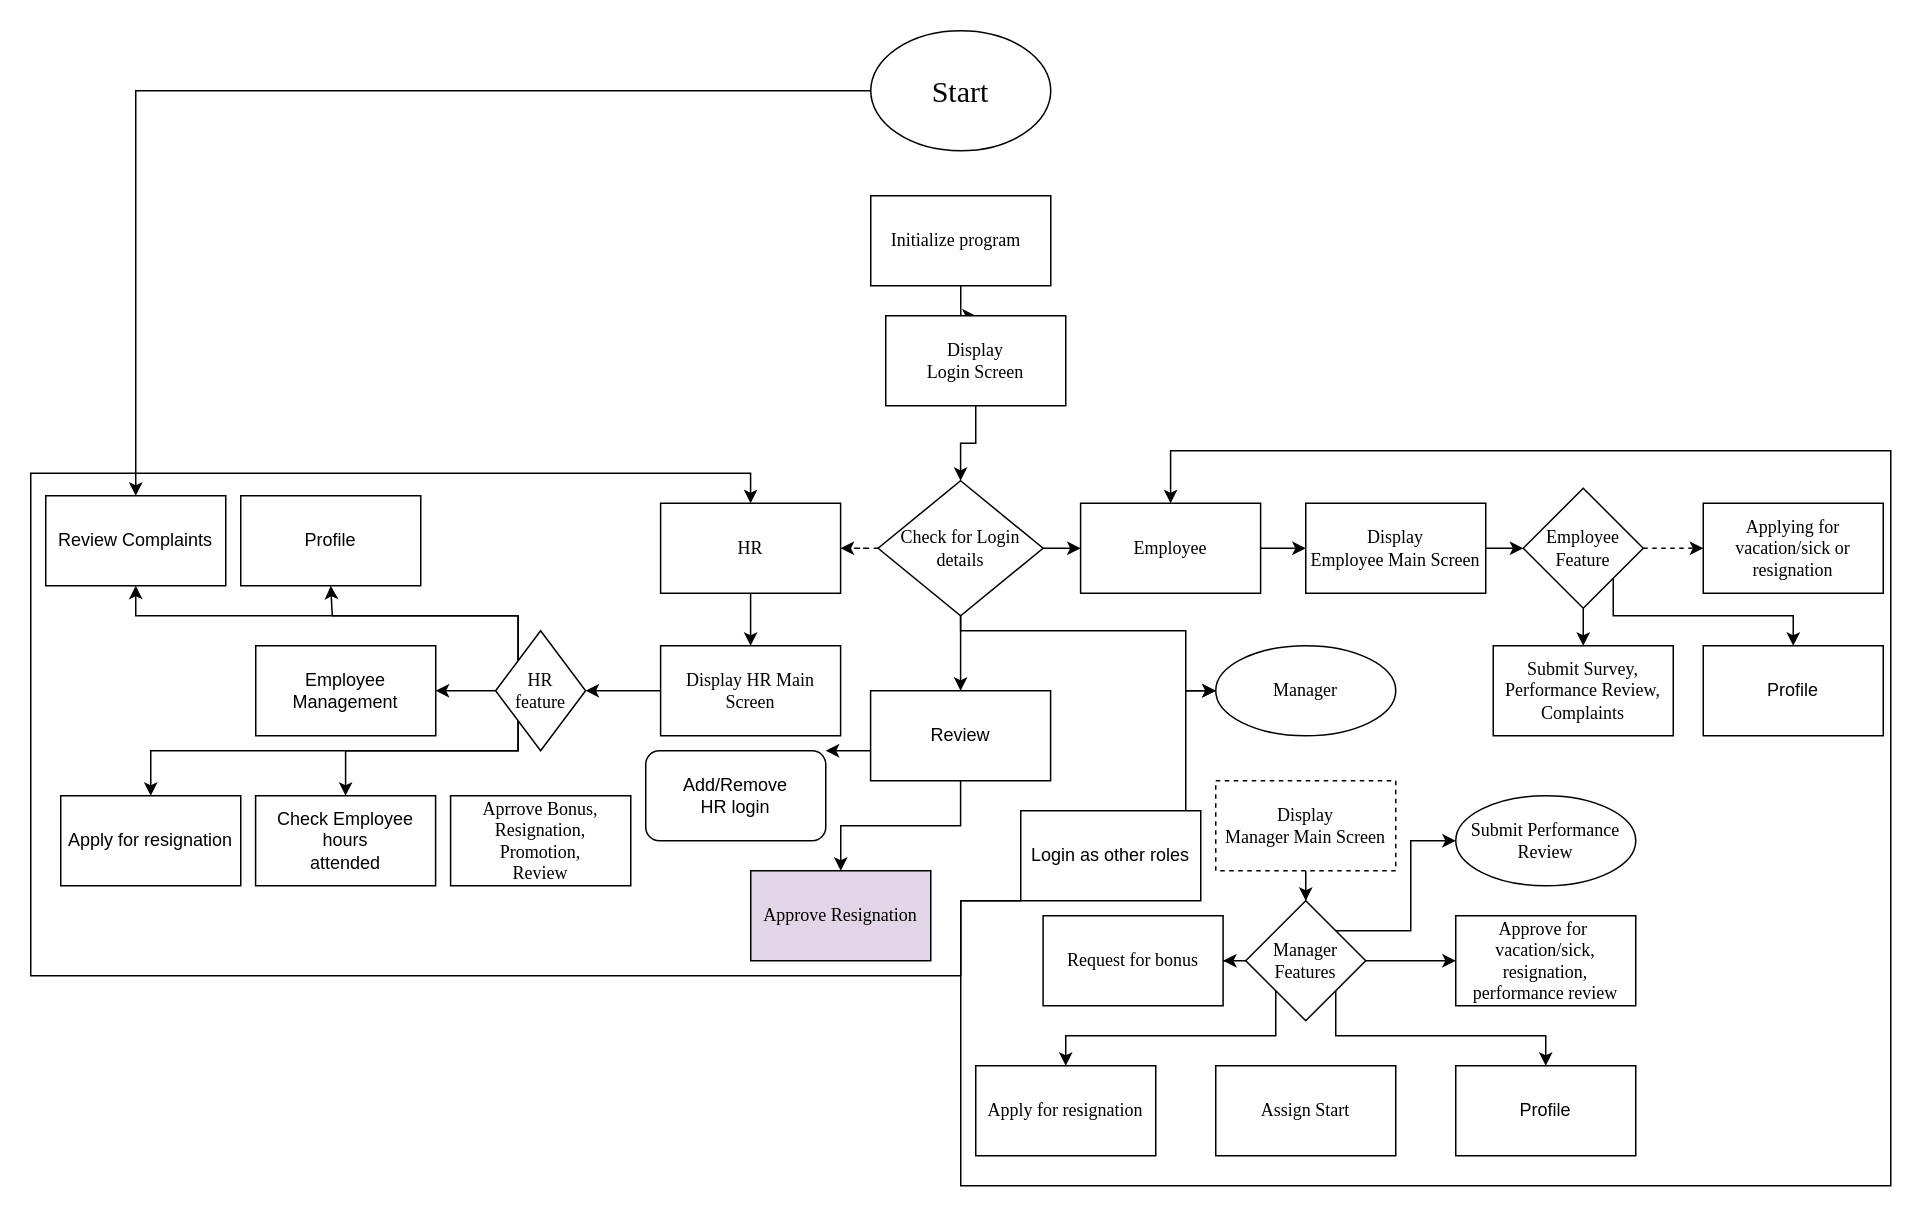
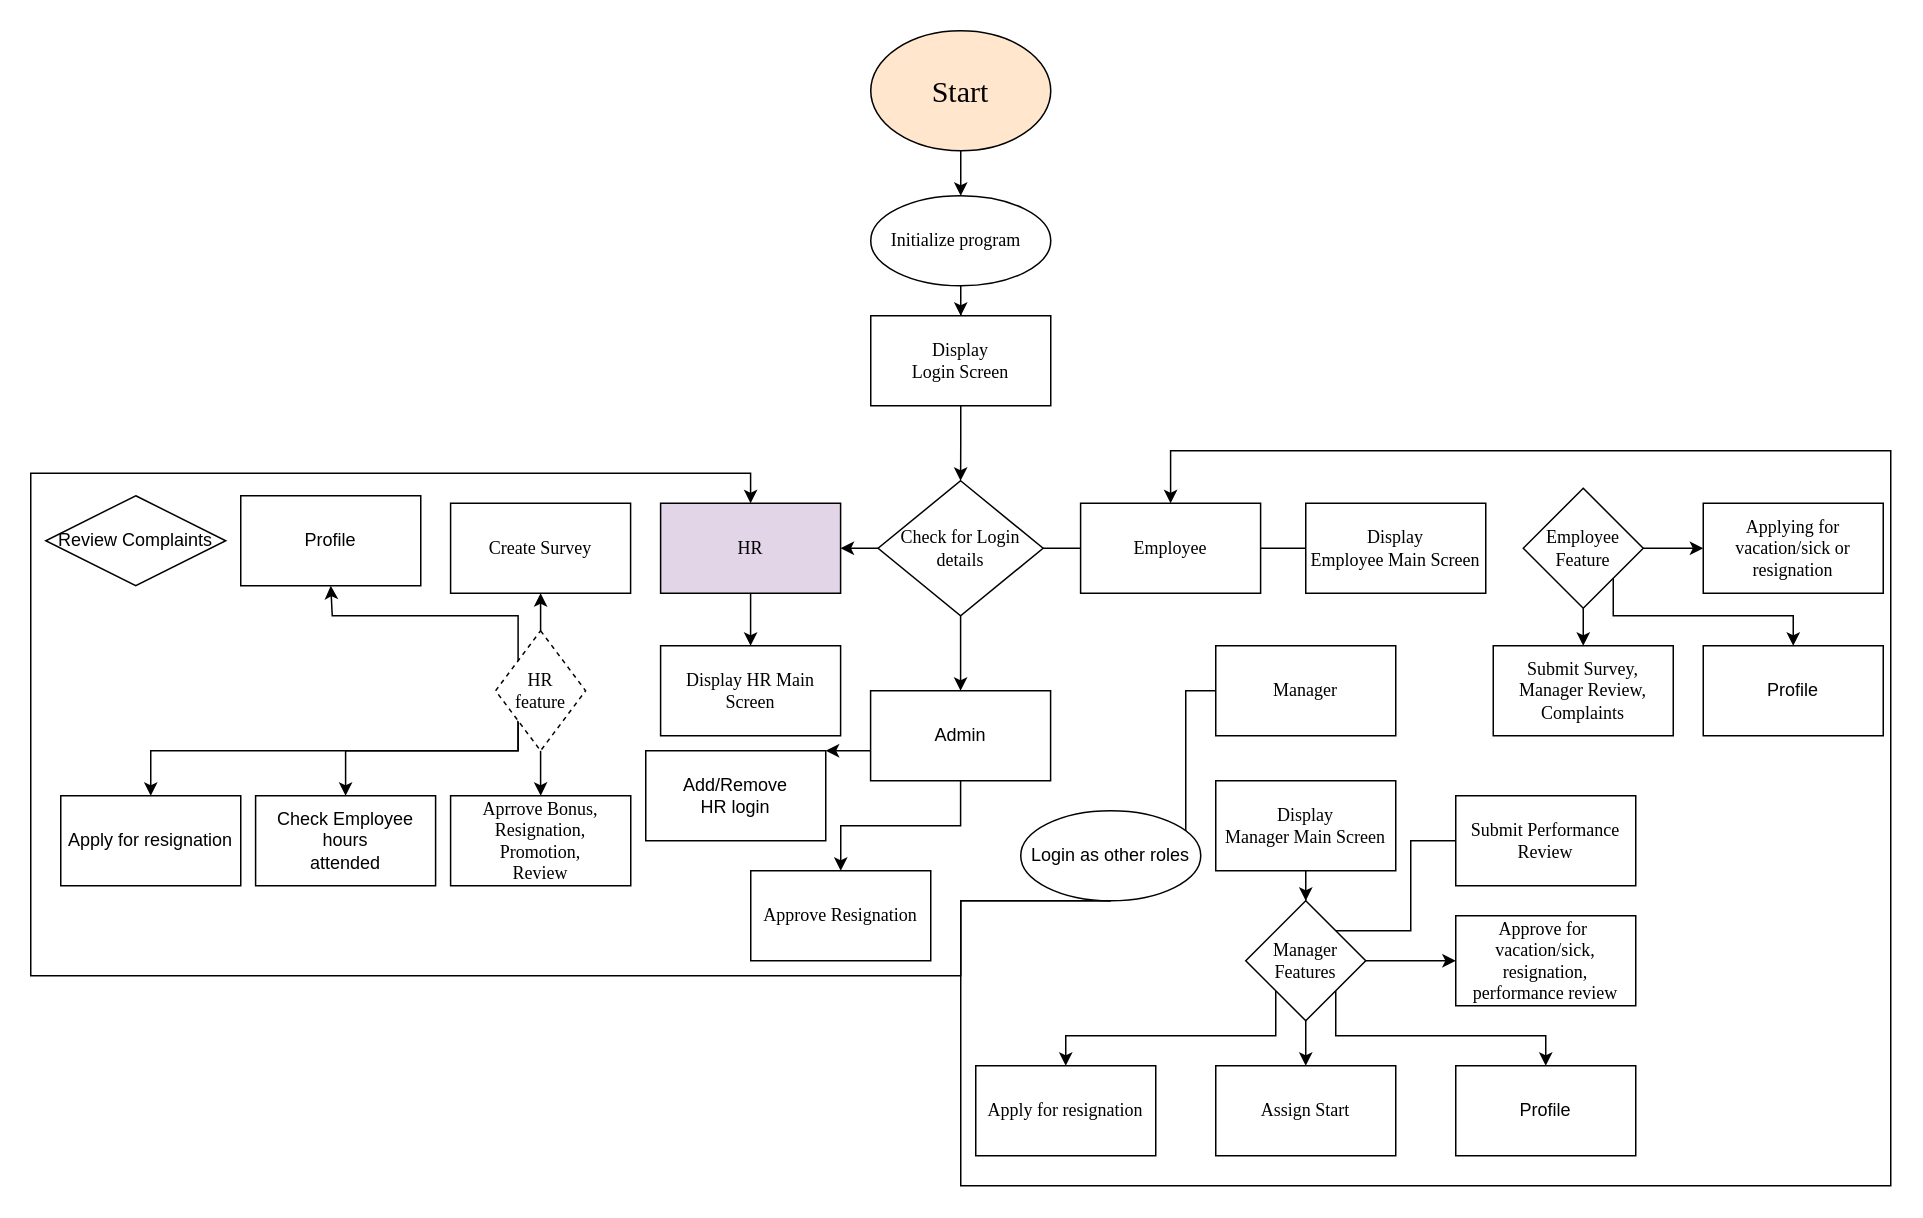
edge "Start" -> "Review Complaints": now "Start" -> "Initialize program"
node "Start": fillcolor #ffffff -> #ffe6cc
node "Initialize program": shape rectangle -> ellipse
node "Display Login Screen": moved (976, 361) -> (961, 361)
node "Review Complaints": shape rectangle -> diamond
node "Create Survey": added
node "HR": fillcolor #ffffff -> #e1d5e7
edge "Check for Login details" -> "HR": style dashed -> solid
edge "Check for Login details" -> "Employee": arrowhead classic -> none
edge "Employee" -> "Display Employee Main Screen": arrowhead classic -> none
edge "Display Employee Main Screen" -> "Employee Feature": removed
edge "Employee Feature" -> "Applying for vacation/sick or resignation": style dashed -> solid
edge "HR feature" -> "Create Survey": added
edge "HR feature" -> "Review Complaints": removed
edge "Check for Login details" -> "Manager": removed
node "Employee Management": removed
edge "HR feature" -> "Employee Management": removed
node "HR feature": style solid -> dashed
edge "Display HR Main Screen" -> "HR feature": removed
node "Manager": shape ellipse -> rectangle
node "Submit Survey, Performance Review, Complaints": label "Submit Survey, Performance Review, Complaints" -> "Submit Survey, Manager Review, Complaints"
node "Review": label "Review" -> "Admin"
edge "HR feature" -> "Aprrove Bonus, Resignation, Promotion, Review": added
node "Add/Remove HR login": shape rounded rectangle -> rectangle
edge "Login as other roles" -> "Manager": arrowhead classic -> none
node "Display Manager Main Screen": style dashed -> solid
edge "Manager Features" -> "Submit Performance Review": arrowhead classic -> none
node "Submit Performance Review": shape ellipse -> rectangle
node "Login as other roles": shape rectangle -> ellipse
node "Approve Resignation": fillcolor #e1d5e7 -> #ffffff
node "Request for bonus": removed
edge "Manager Features" -> "Request for bonus": removed
edge "Manager Features" -> "Assign Start": added
